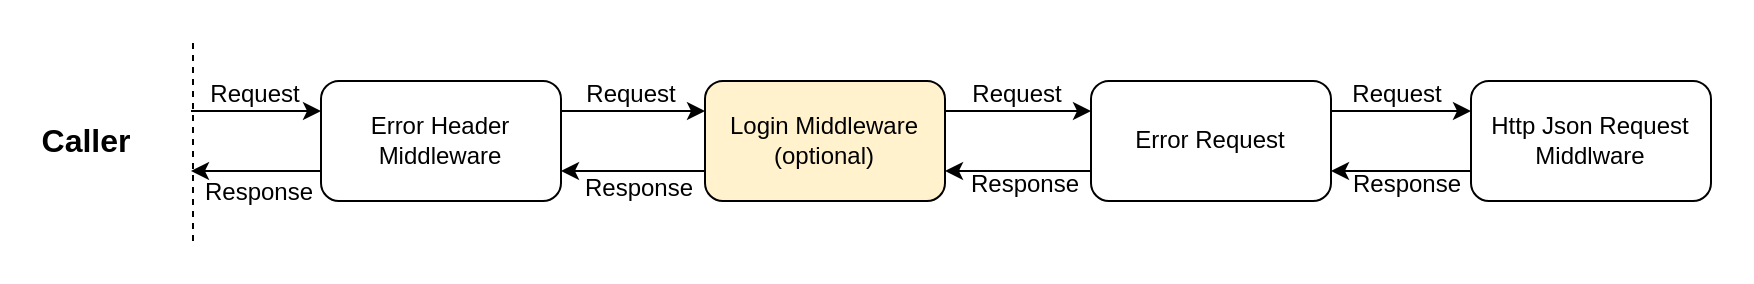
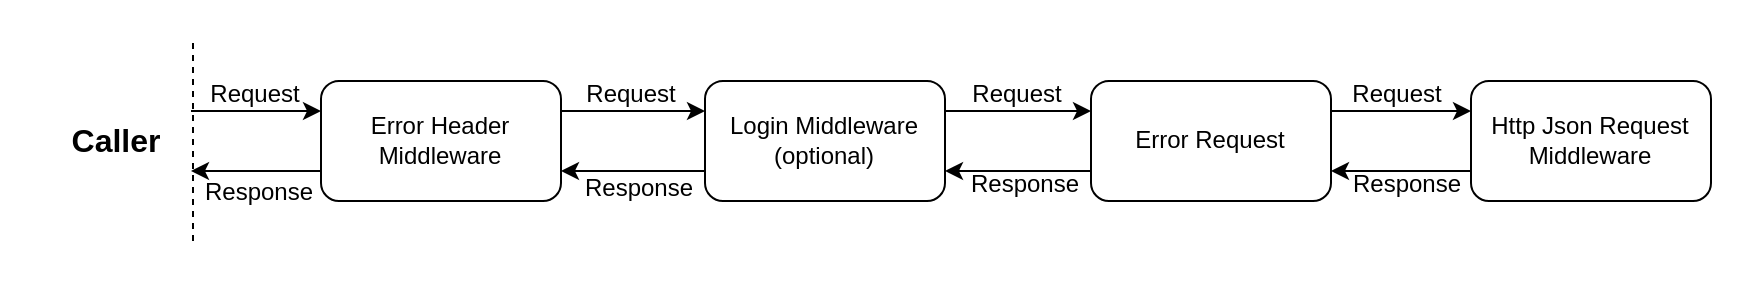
node "Caller": moved (87, 141) -> (117, 141)
node "Login Middleware (optional)": fillcolor #fff2cc -> #ffffff
node "Http Json Request Middlware": label "Http Json Request Middlware" -> "Http Json Request Middleware"
